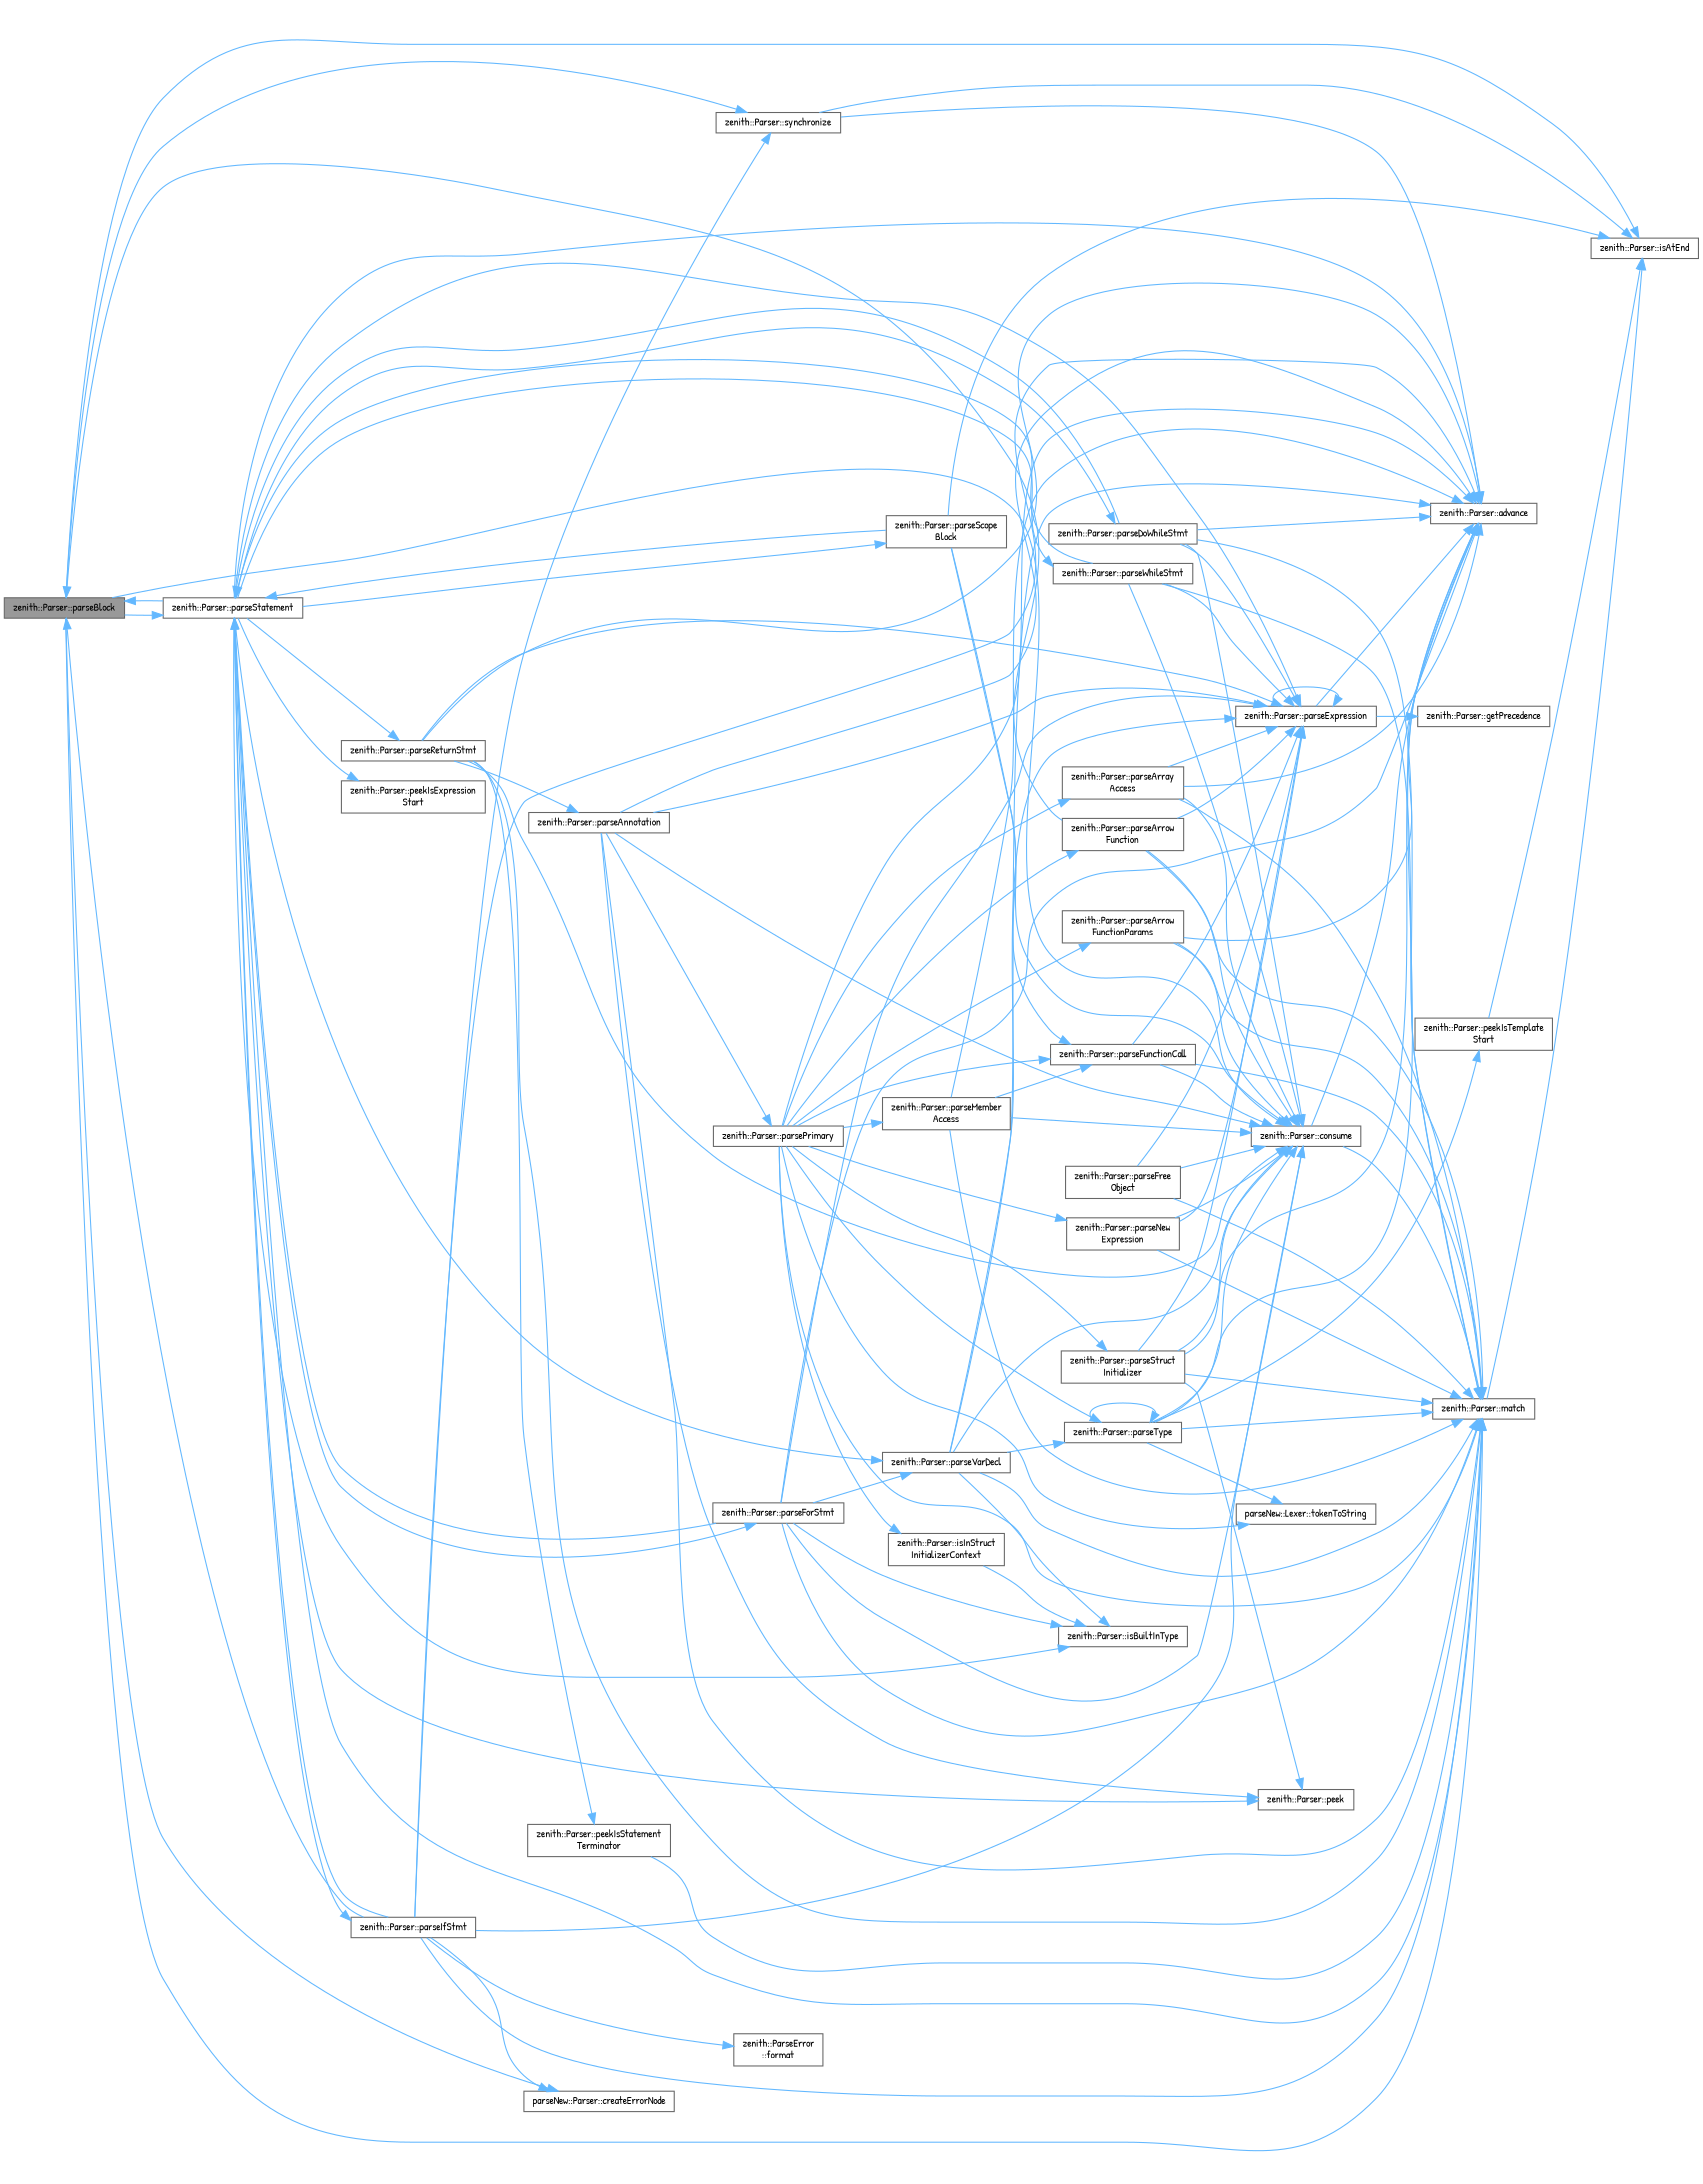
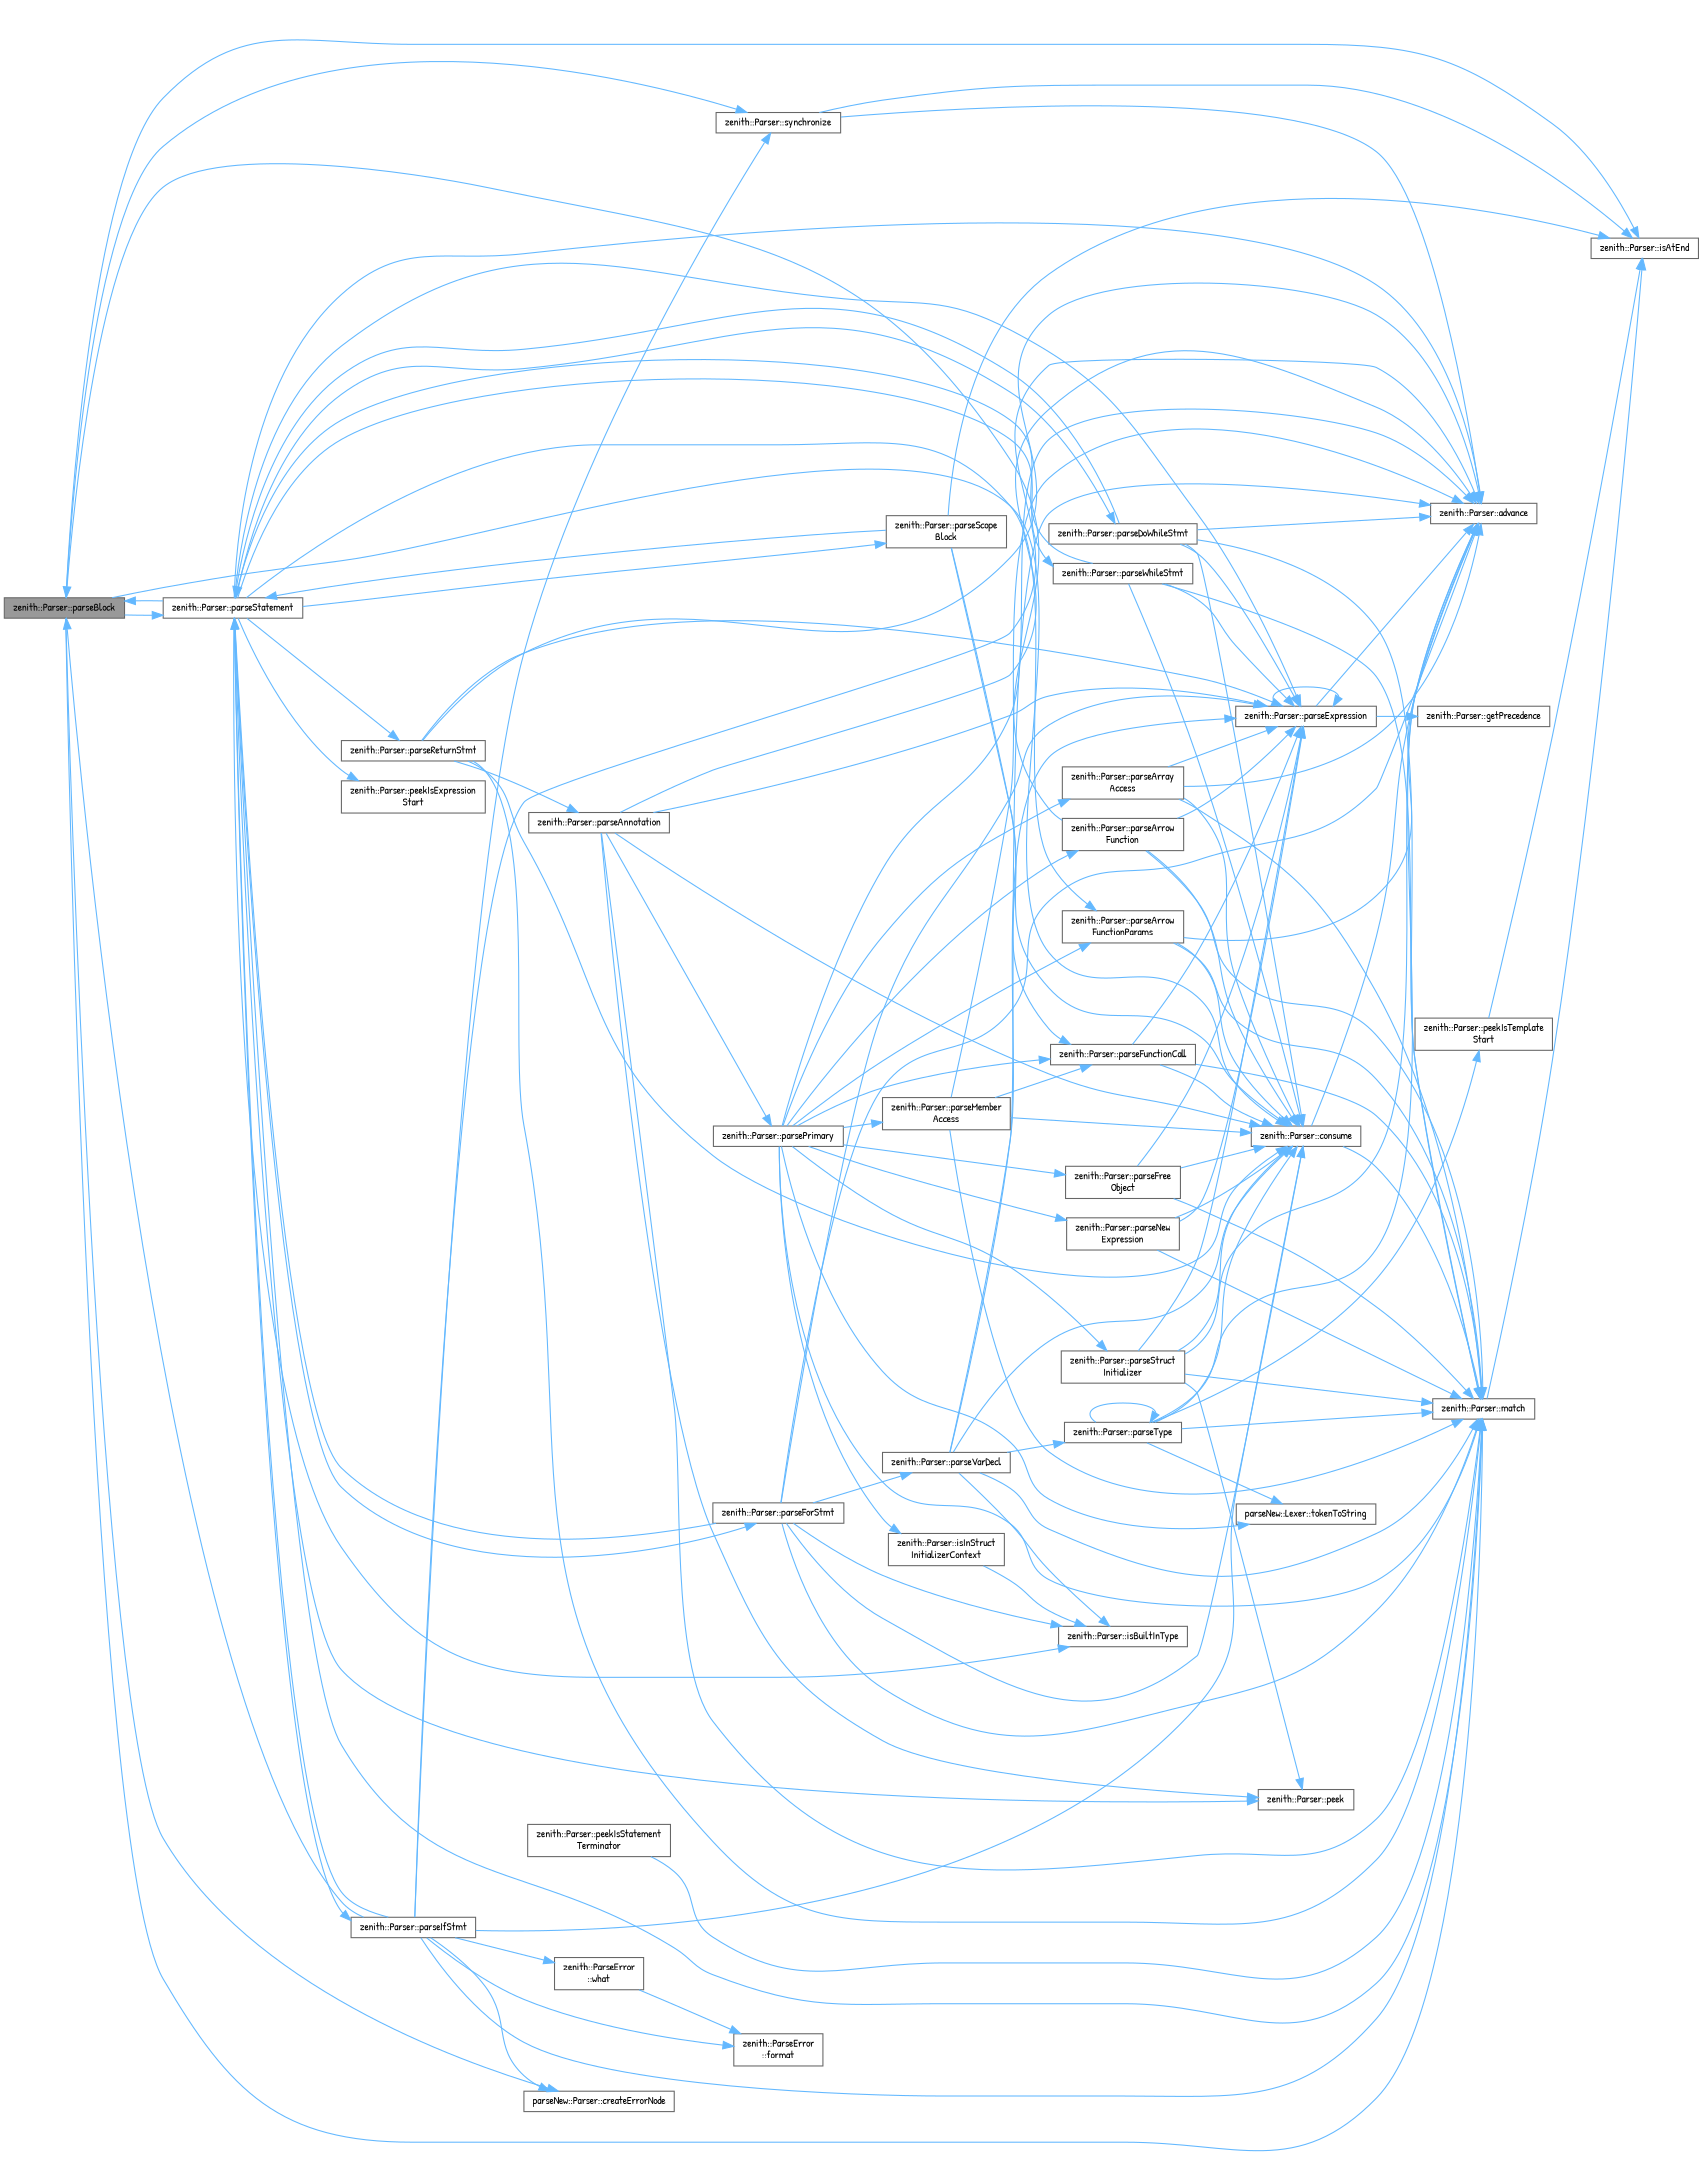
edge "zenith::Parser::parseStatement" -> "zenith::Parser::parseVarDecl": now "zenith::Parser::parseStatement" -> "zenith::Parser::parseArrow FunctionParams"
edge "zenith::Parser::parseReturnStmt" -> "zenith::Parser::peekIsStatement Terminator": removed
edge "zenith::Parser::parsePrimary" -> "zenith::Parser::parseType": now "zenith::Parser::parsePrimary" -> "zenith::Parser::parseFree Object"
node "zenith::ParseError ::what": added
